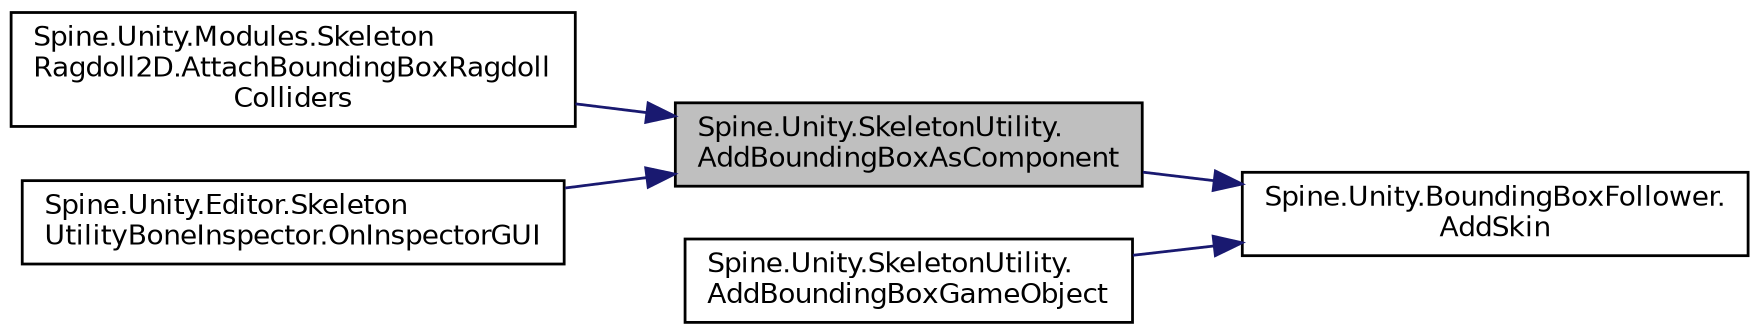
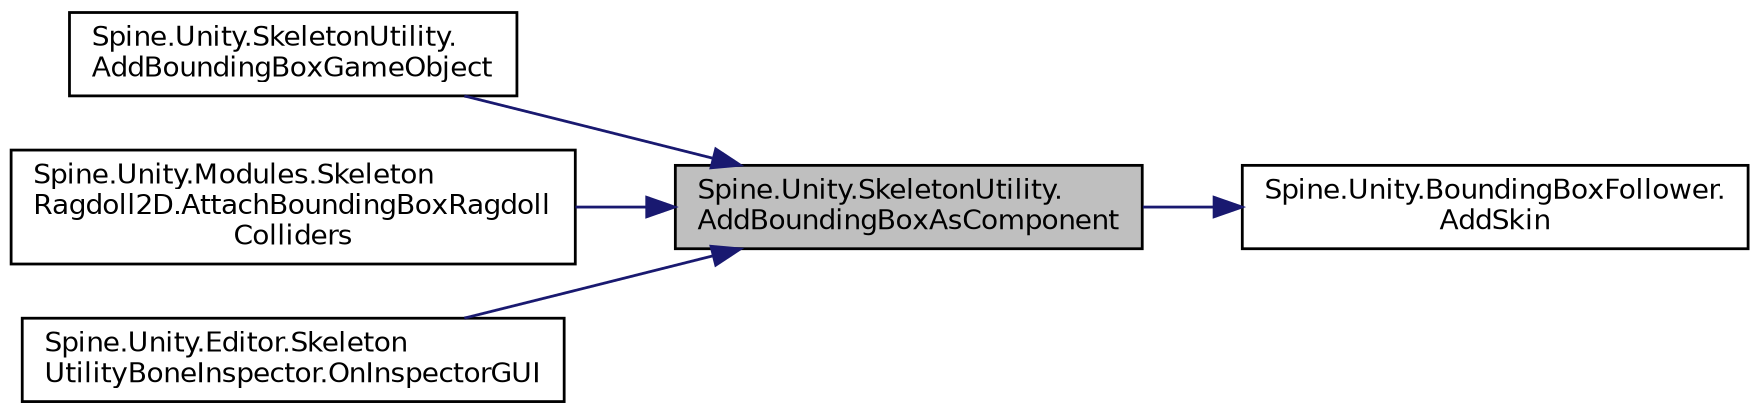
edge "Spine.Unity.SkeletonUtility. AddBoundingBoxGameObject" -> "Spine.Unity.BoundingBoxFollower. AddSkin": now "Spine.Unity.SkeletonUtility. AddBoundingBoxGameObject" -> "Spine.Unity.SkeletonUtility. AddBoundingBoxAsComponent"
